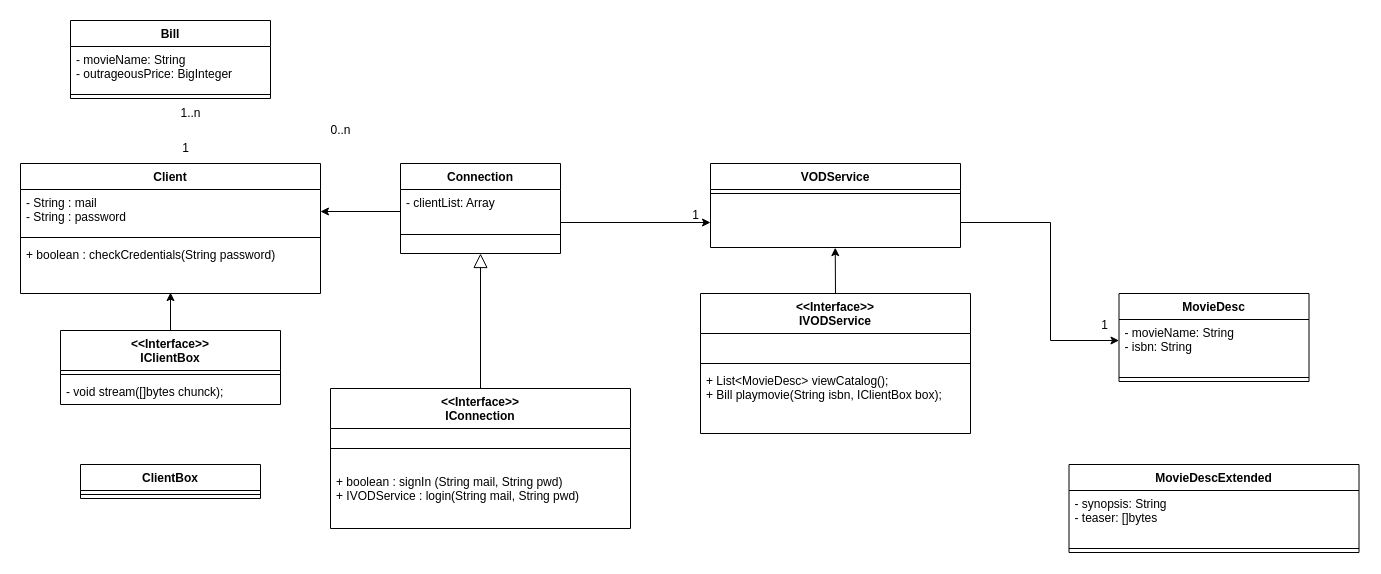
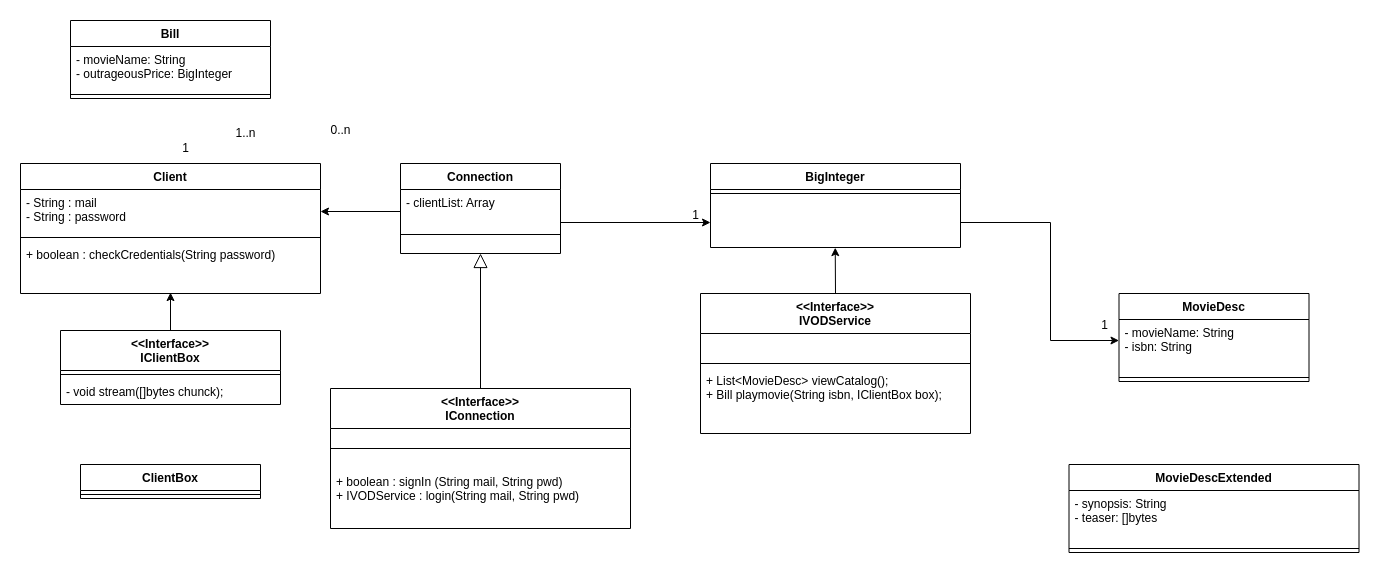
node "1..n": moved (191, 114) -> (246, 134)
node "VODService": label "VODService" -> "BigInteger"
